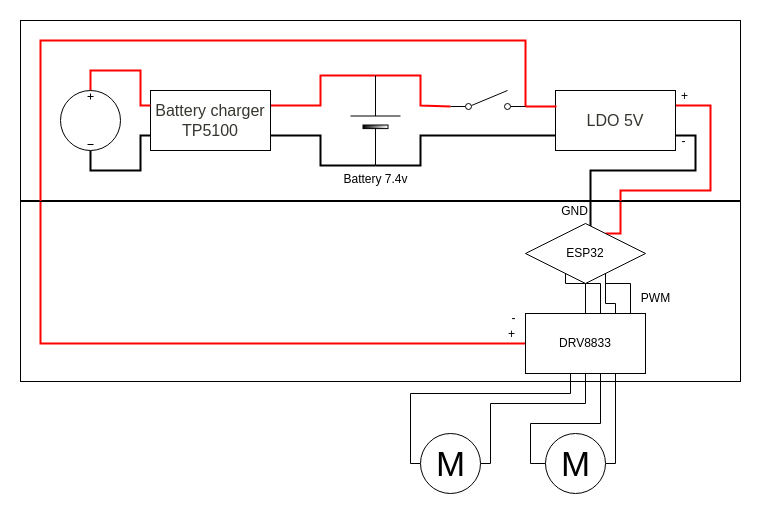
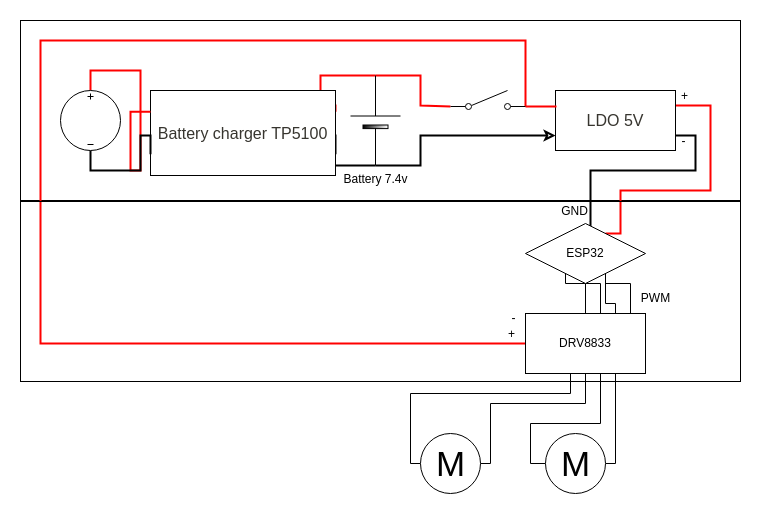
node "Battery charger TP5100": size 120x60 -> 185x85
edge "Battery 7.4v" -- "LDO 5V": arrowhead none -> classic
